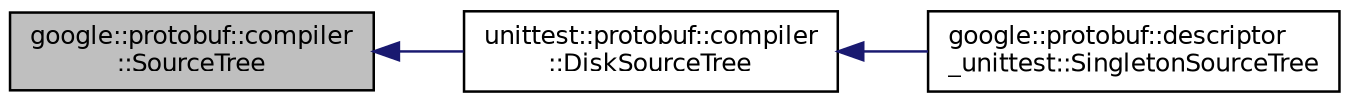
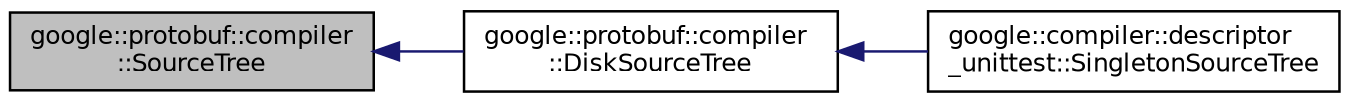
node "unittest::protobuf::compiler ::DiskSourceTree": label "unittest::protobuf::compiler ::DiskSourceTree" -> "google::protobuf::compiler ::DiskSourceTree"
node "google::protobuf::descriptor _unittest::SingletonSourceTree": label "google::protobuf::descriptor _unittest::SingletonSourceTree" -> "google::compiler::descriptor _unittest::SingletonSourceTree"
